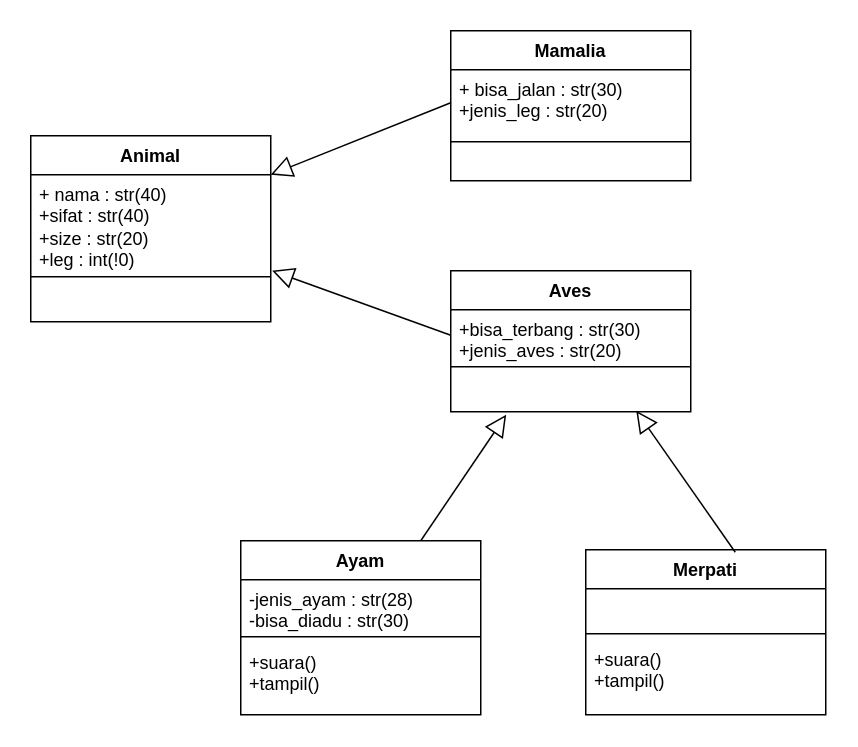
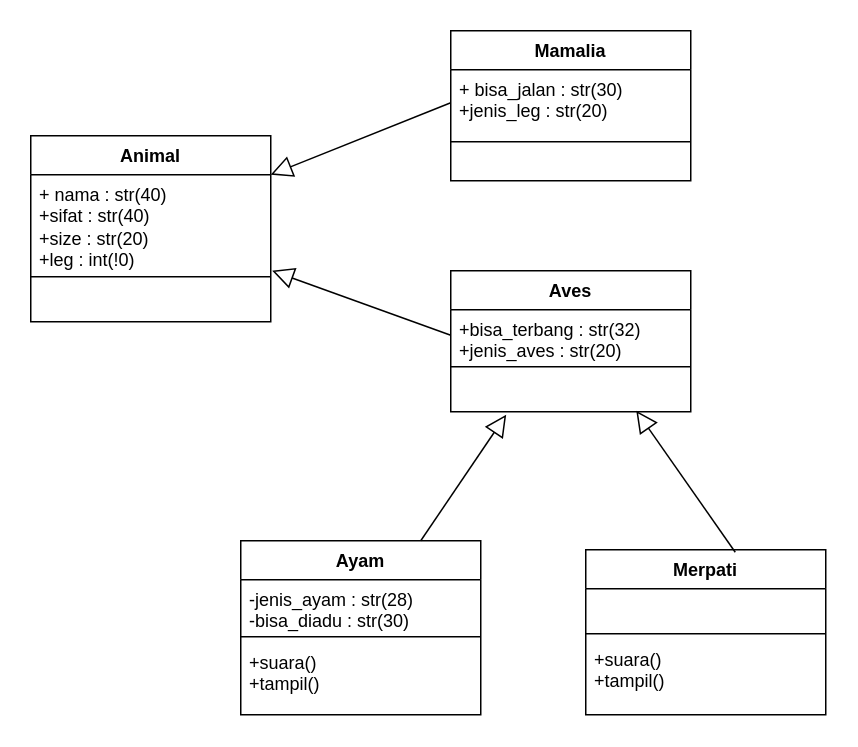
node "+bisa_terbang : str(30) +jenis_aves : str(20)": label "+bisa_terbang : str(30) +jenis_aves : str(20)" -> "+bisa_terbang : str(32) +jenis_aves : str(20)"
